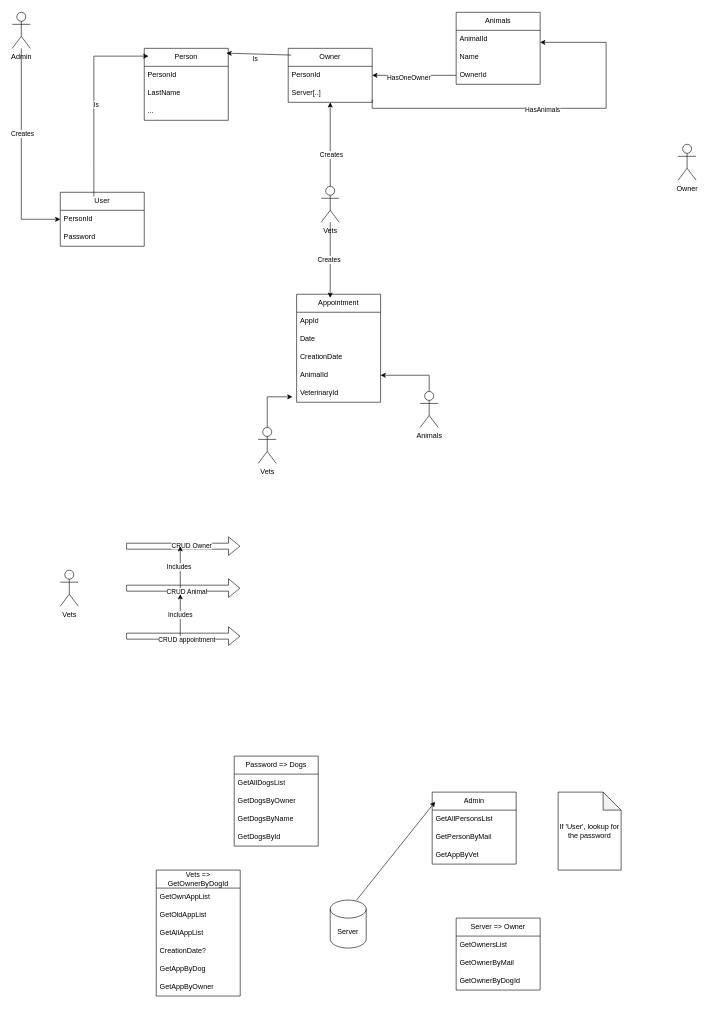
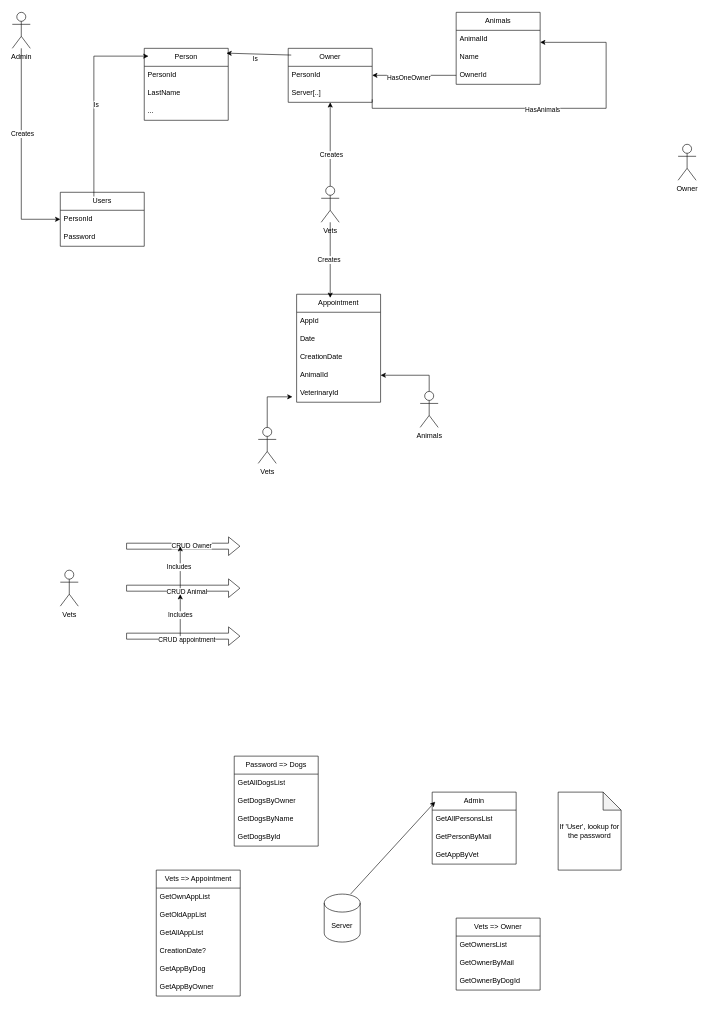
node "User": label "User" -> "Users"
node "Vets => GetOwnerByDogId": label "Vets => GetOwnerByDogId" -> "Vets => Appointment"
node "Server": moved (348, 924) -> (342, 918)
node "Server => Owner": label "Server => Owner" -> "Vets => Owner"
